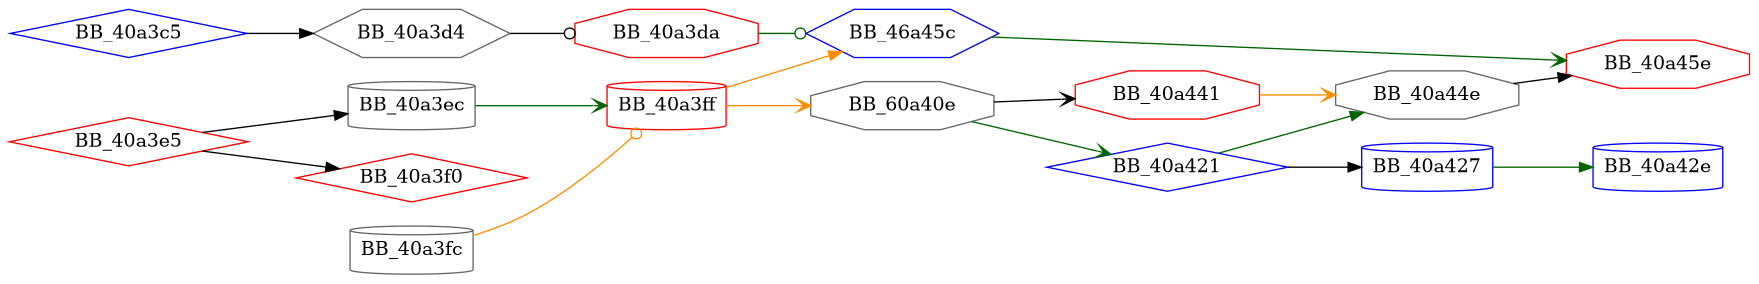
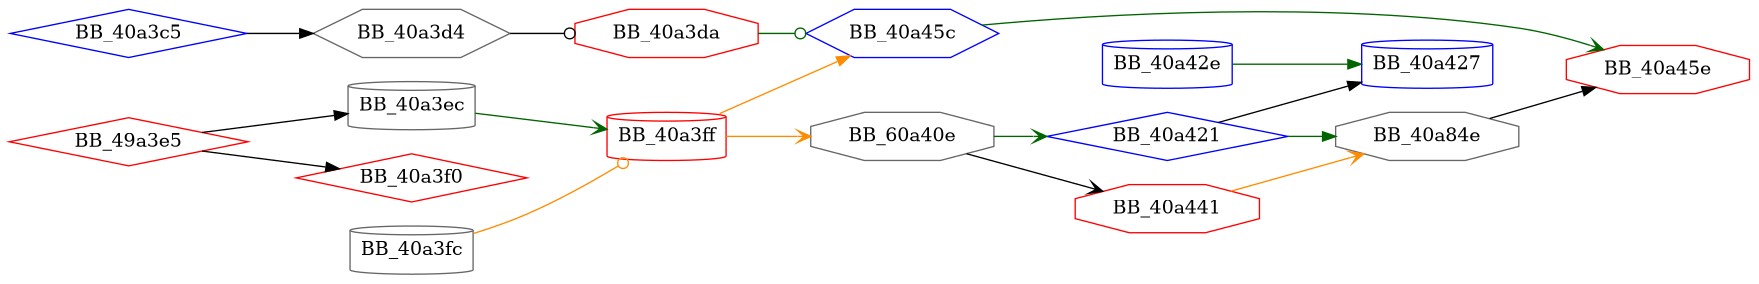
node "BB_46a45c": label "BB_46a45c" -> "BB_40a45c"
node "BB_40a44e": label "BB_40a44e" -> "BB_40a84e"
node "BB_40a3e5": label "BB_40a3e5" -> "BB_49a3e5"
edge "BB_40a427" -> "BB_40a42e": reversed
